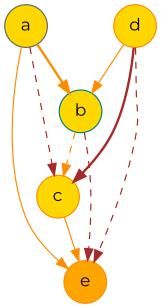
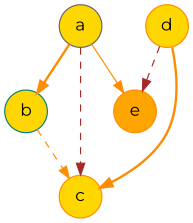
edge "d" -> "b": removed
edge "d" -> "c": color brown -> darkorange
edge "b" -> "e": removed
edge "c" -> "e": removed
